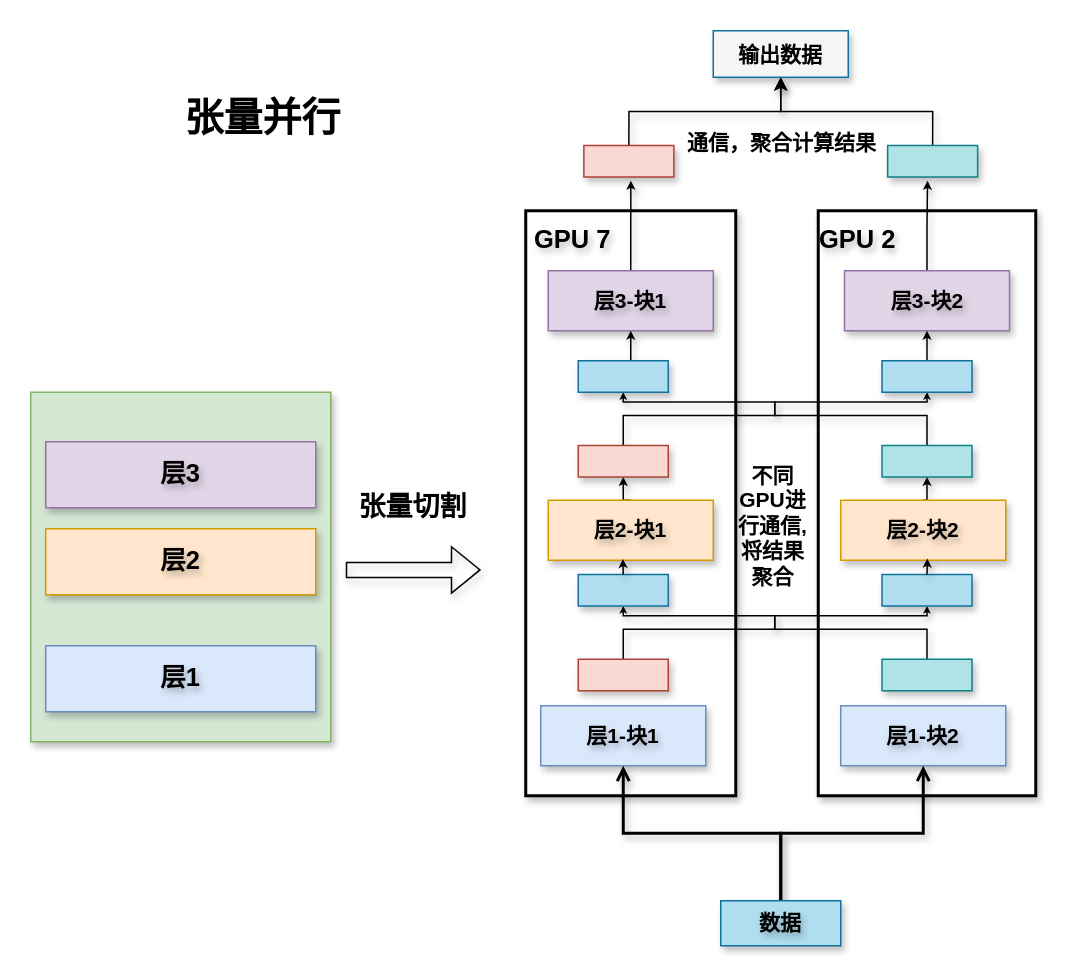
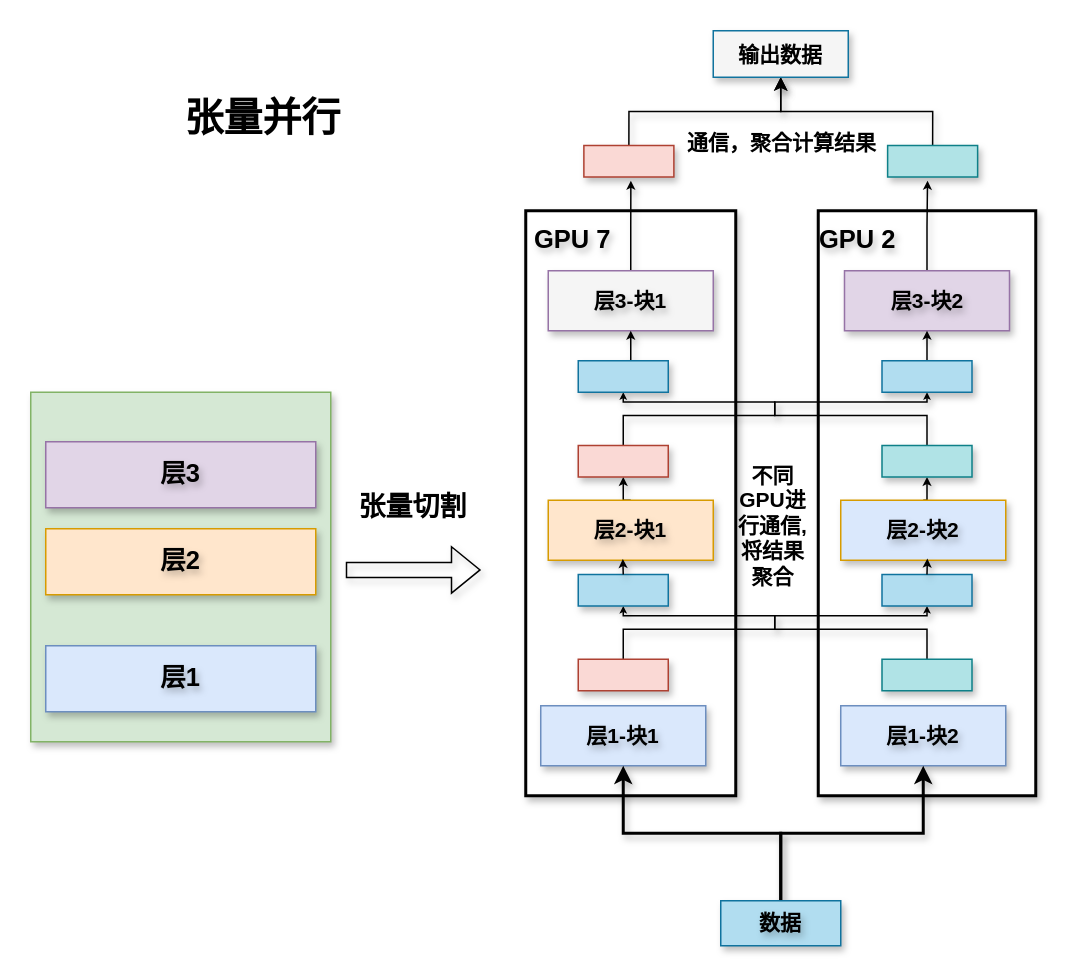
node "层3-块1": fillcolor #e1d5e7 -> #f5f5f5
node "层2-块2": fillcolor #ffe6cc -> #dae8fc
edge "数据" -> "层1-块1": arrowhead open -> classic
edge "数据" -> "层1-块2": arrowhead open -> classic
